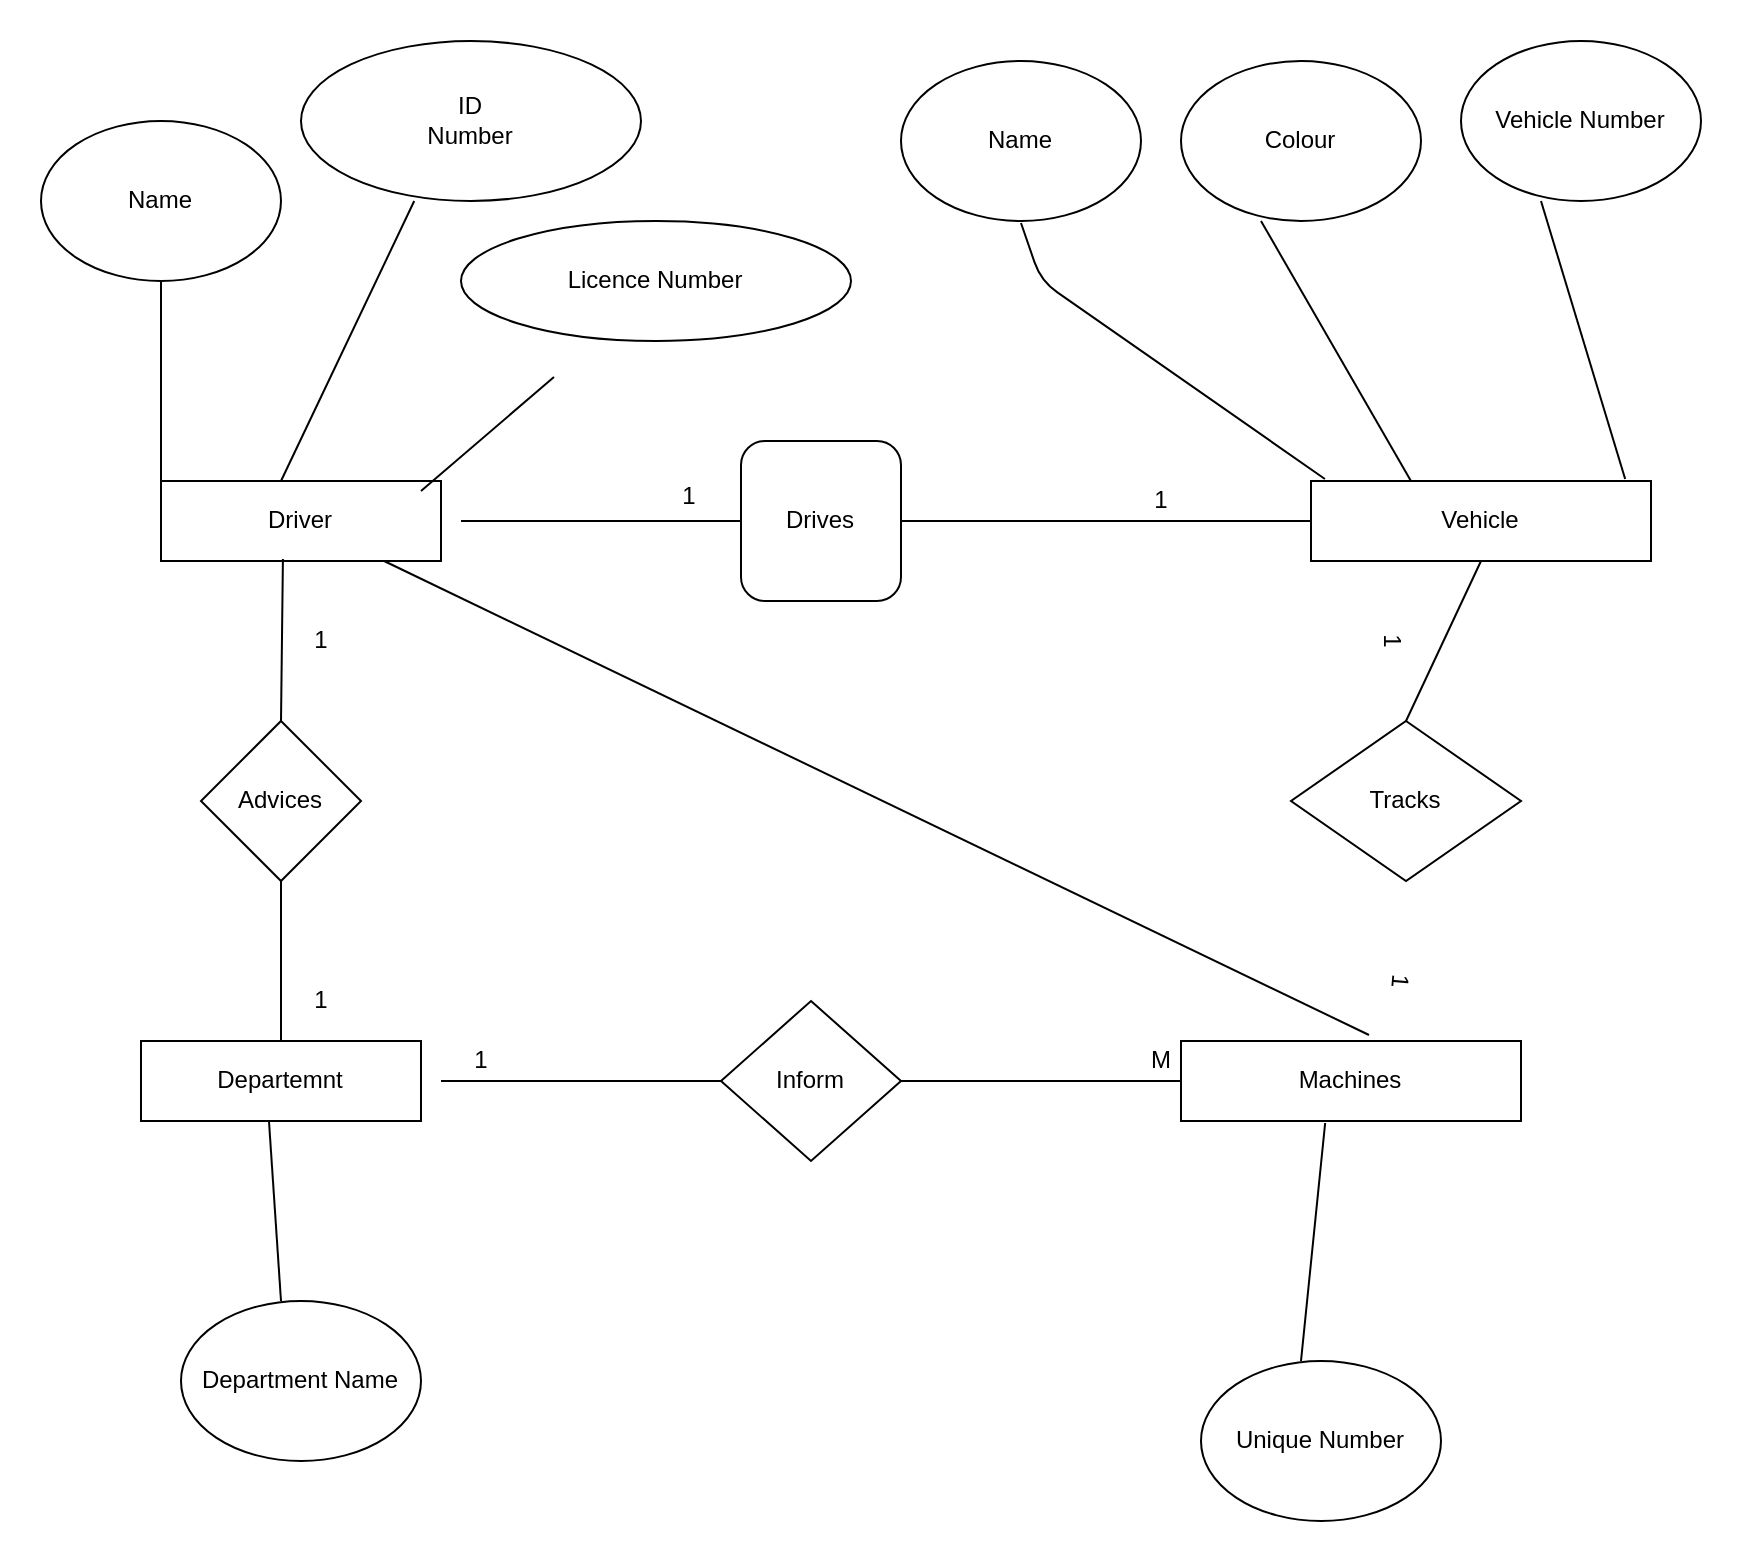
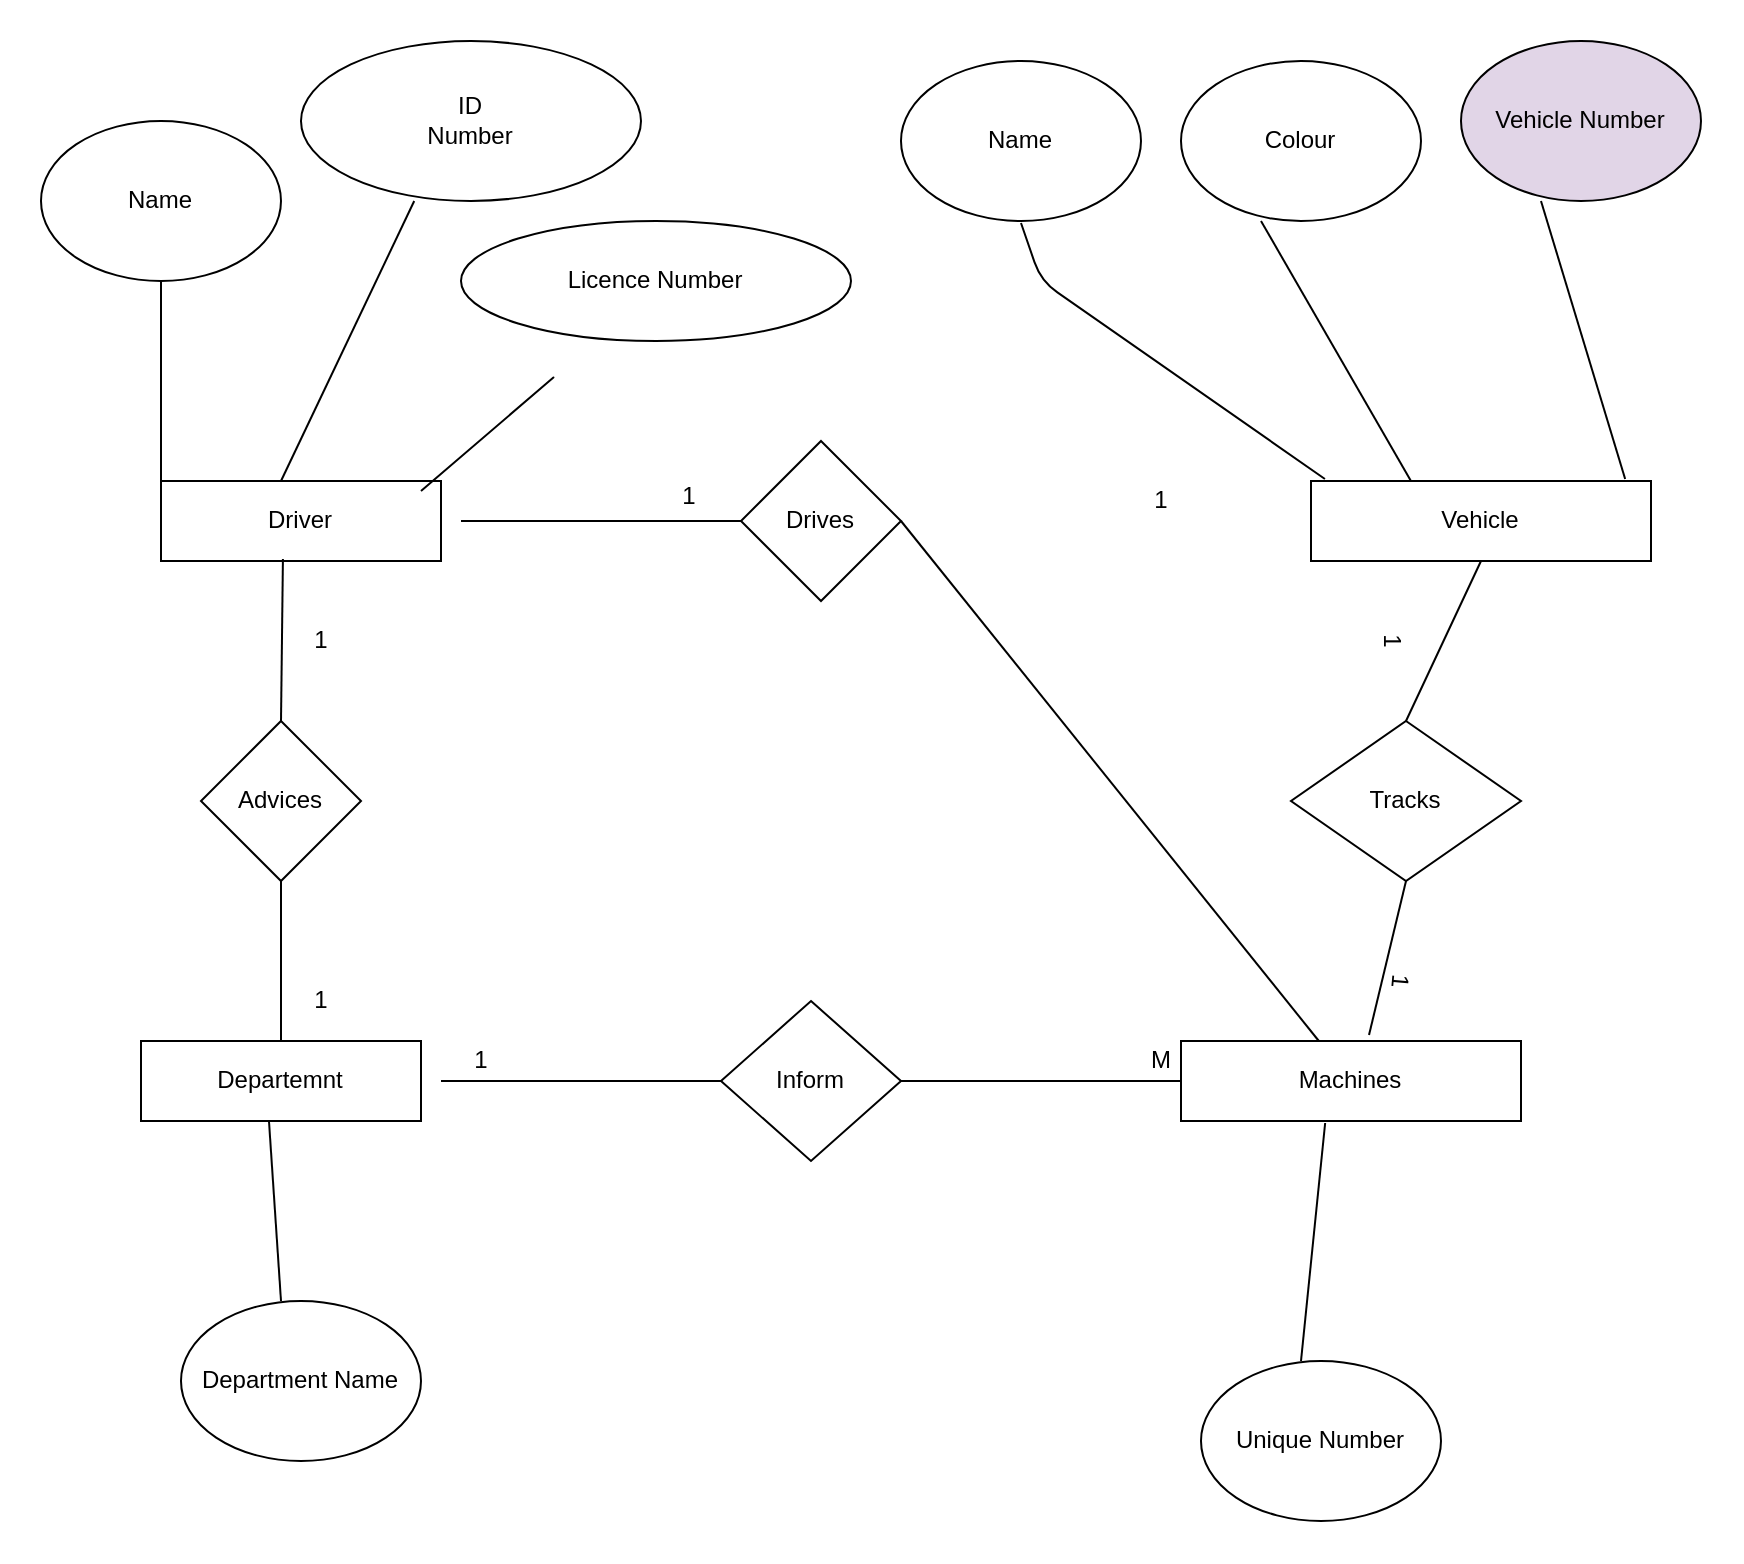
node "Vehicle Number": fillcolor #ffffff -> #e1d5e7
node "Drives": shape rounded rectangle -> diamond
edge "Drives" -- "Vehicle": now "Drives" -- "Machines"
edge "Driver" -- "Machines": now "Tracks" -- "Machines"
